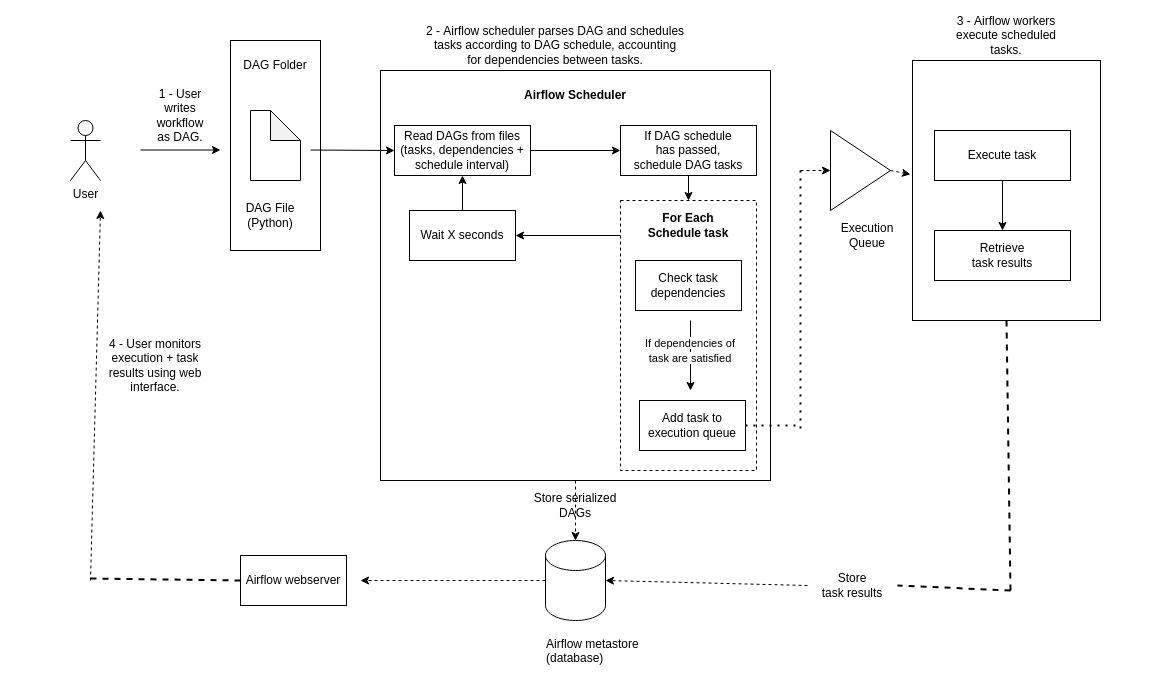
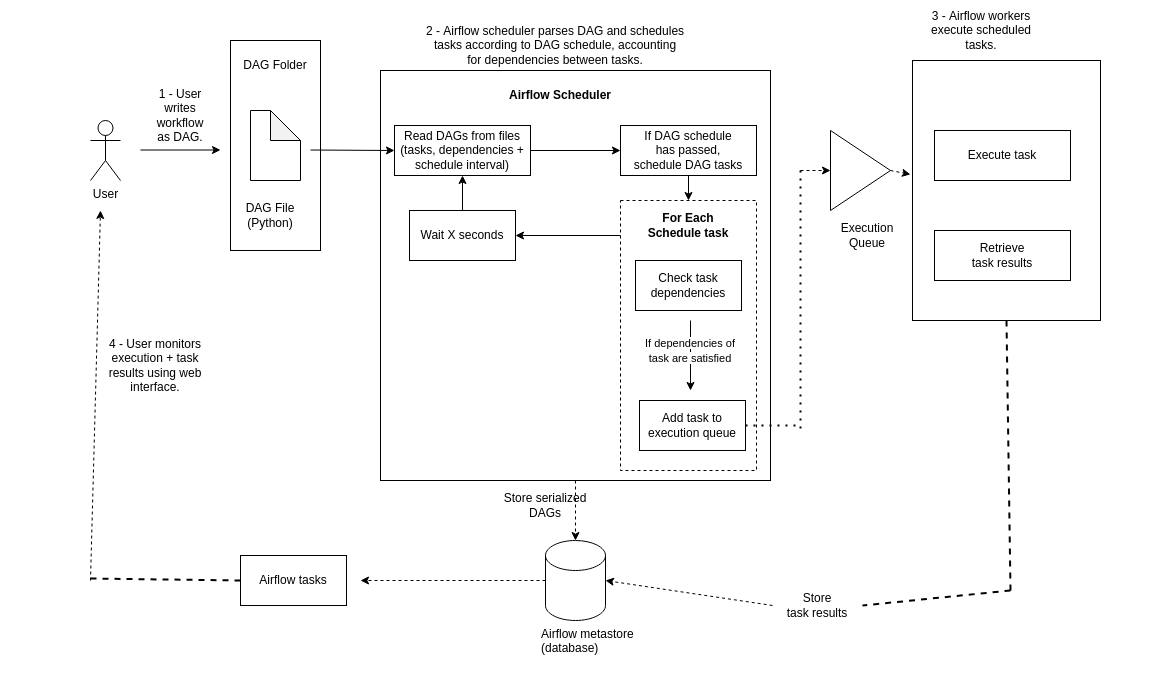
node "3 - Airflow workers execute scheduled tasks.": moved (1007, 36) -> (982, 31)
node "Airflow Scheduler": moved (576, 96) -> (561, 96)
node "User": moved (86, 151) -> (106, 151)
edge "Execute task" -> "Retrieve task results": removed
node "Store serialized DAGs": moved (576, 506) -> (546, 506)
node "Airflow webserver": label "Airflow webserver" -> "Airflow tasks"
node "Store task results": moved (853, 586) -> (818, 606)
node "Airflow metastore (database)": moved (595, 656) -> (590, 646)
